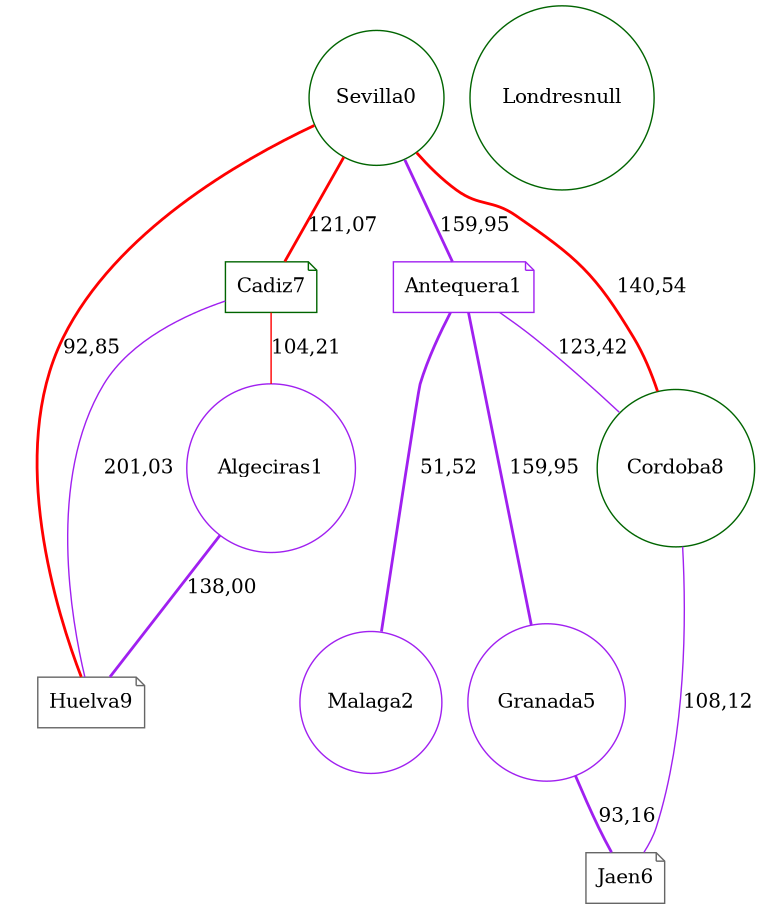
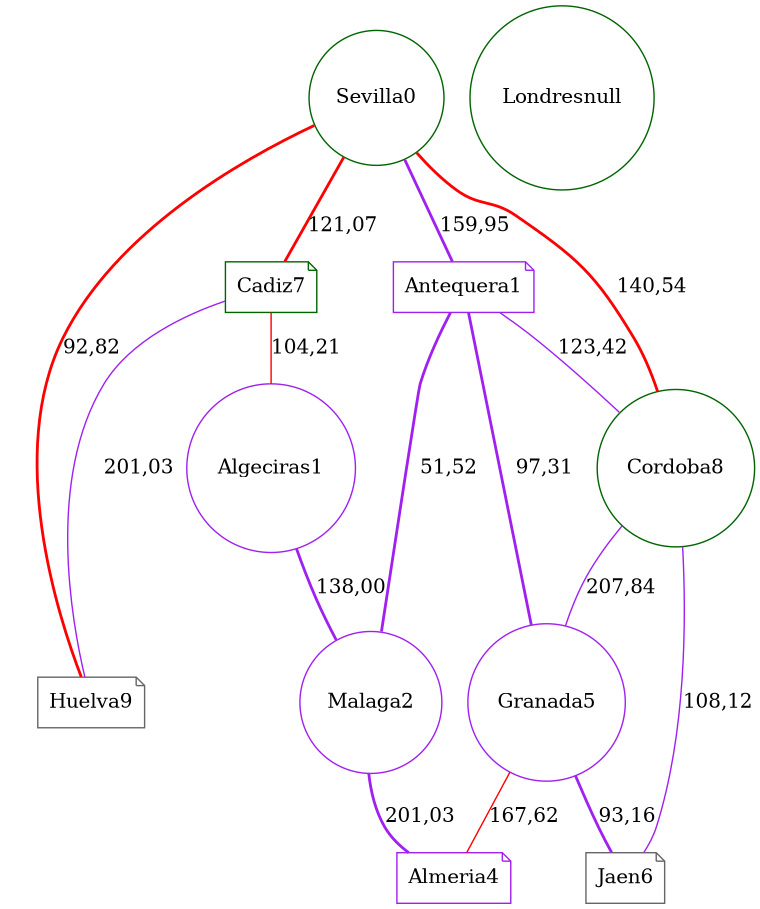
edge "Sevilla0" -- "Huelva9": label "92,85" -> "92,82"
edge "Antequera1" -- "Granada5": label "159,95" -> "97,31"
edge "Cordoba8" -- "Granada5": added, label "207,84"
edge "Algeciras1" -- "Huelva9": now "Algeciras1" -- "Malaga2"
node "Almeria4": added
